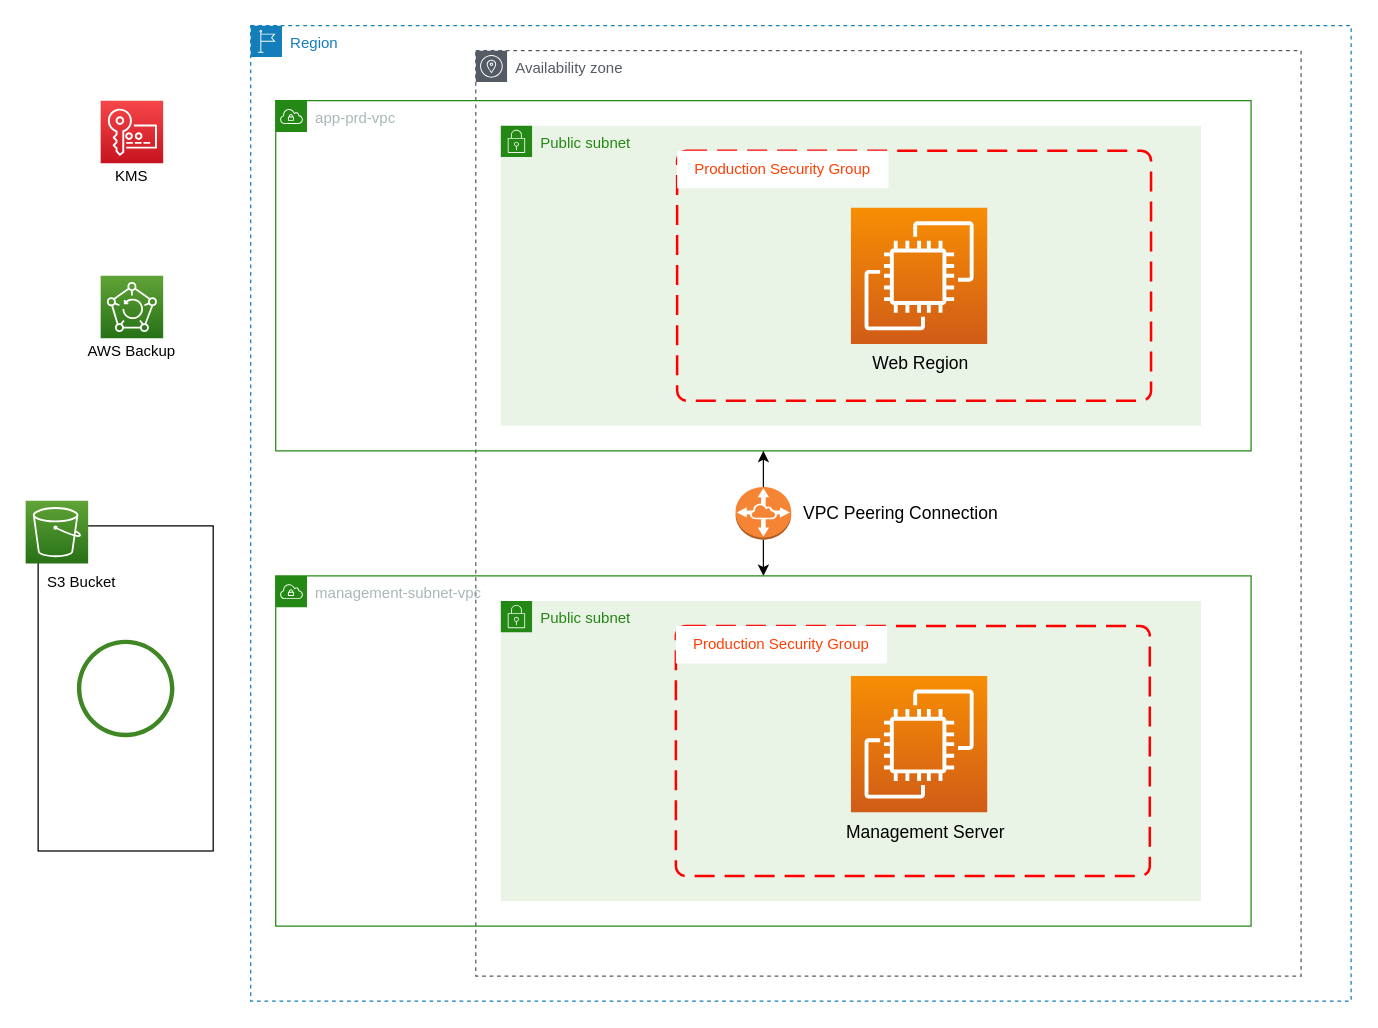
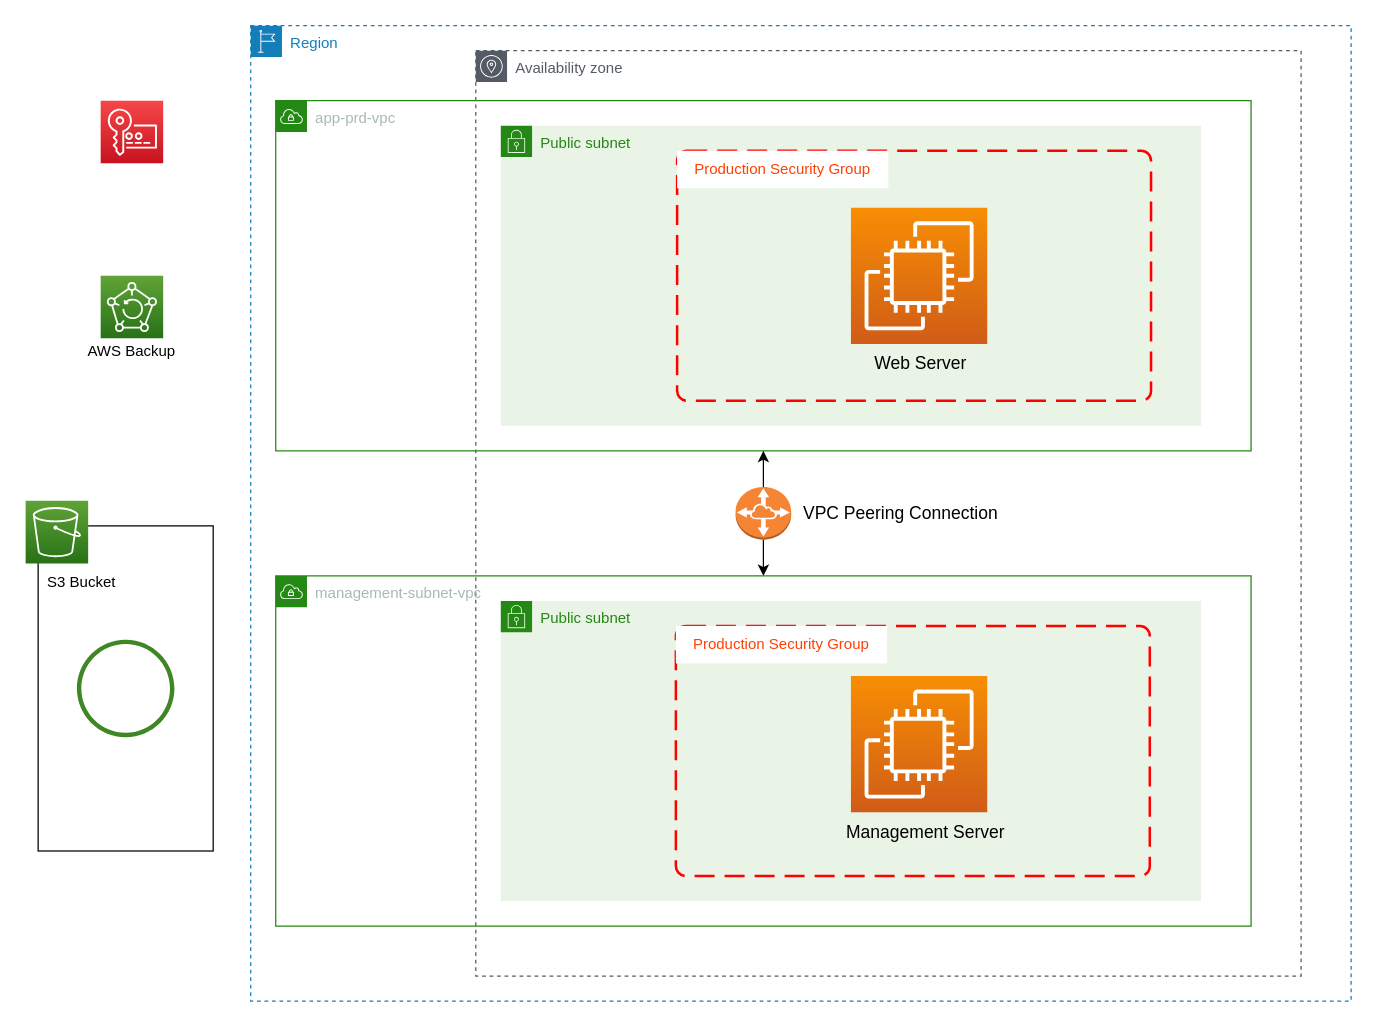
node "KMS": removed
node "Web Region": label "Web Region" -> "Web Server"
